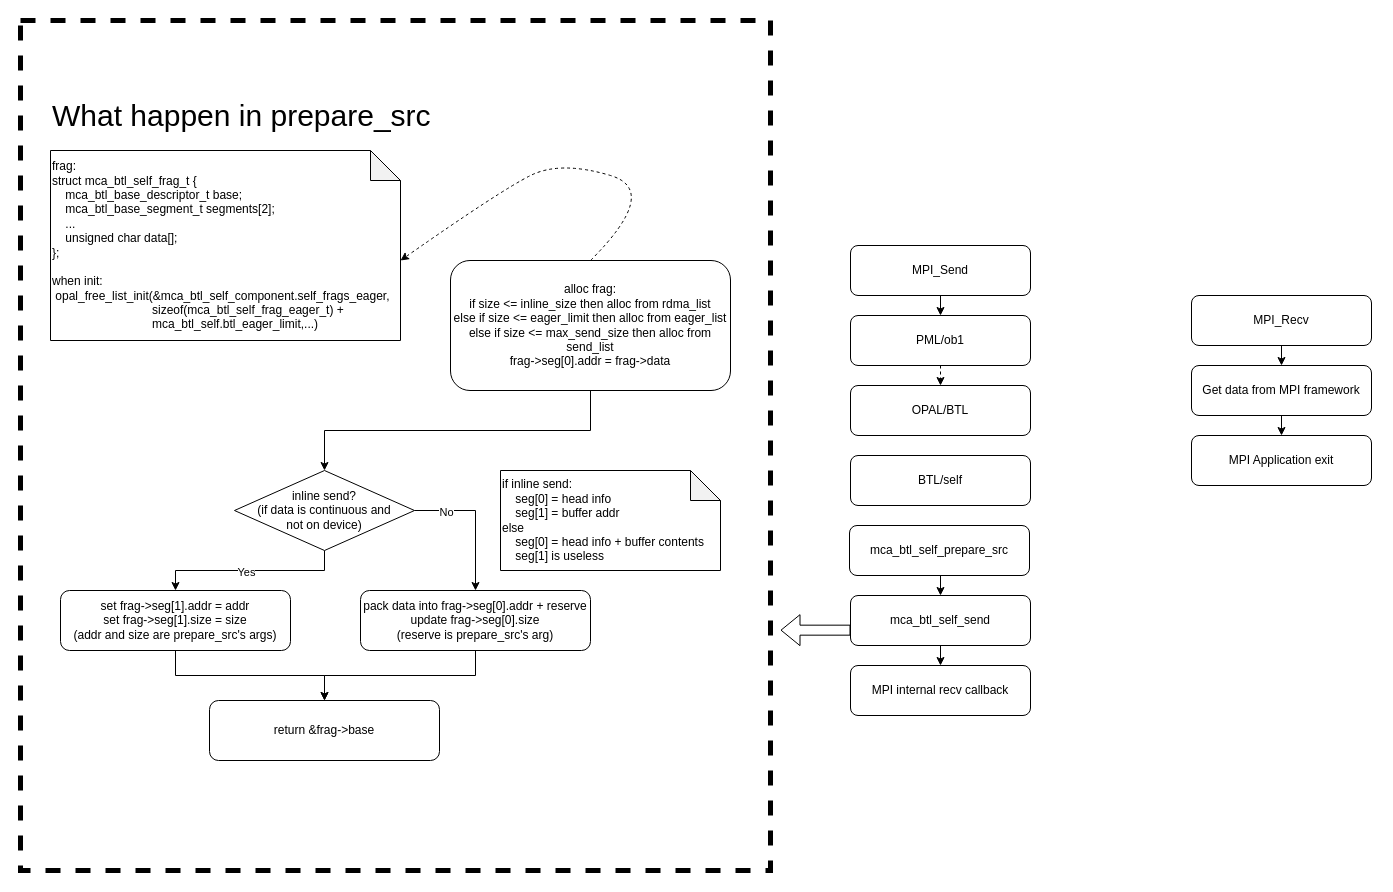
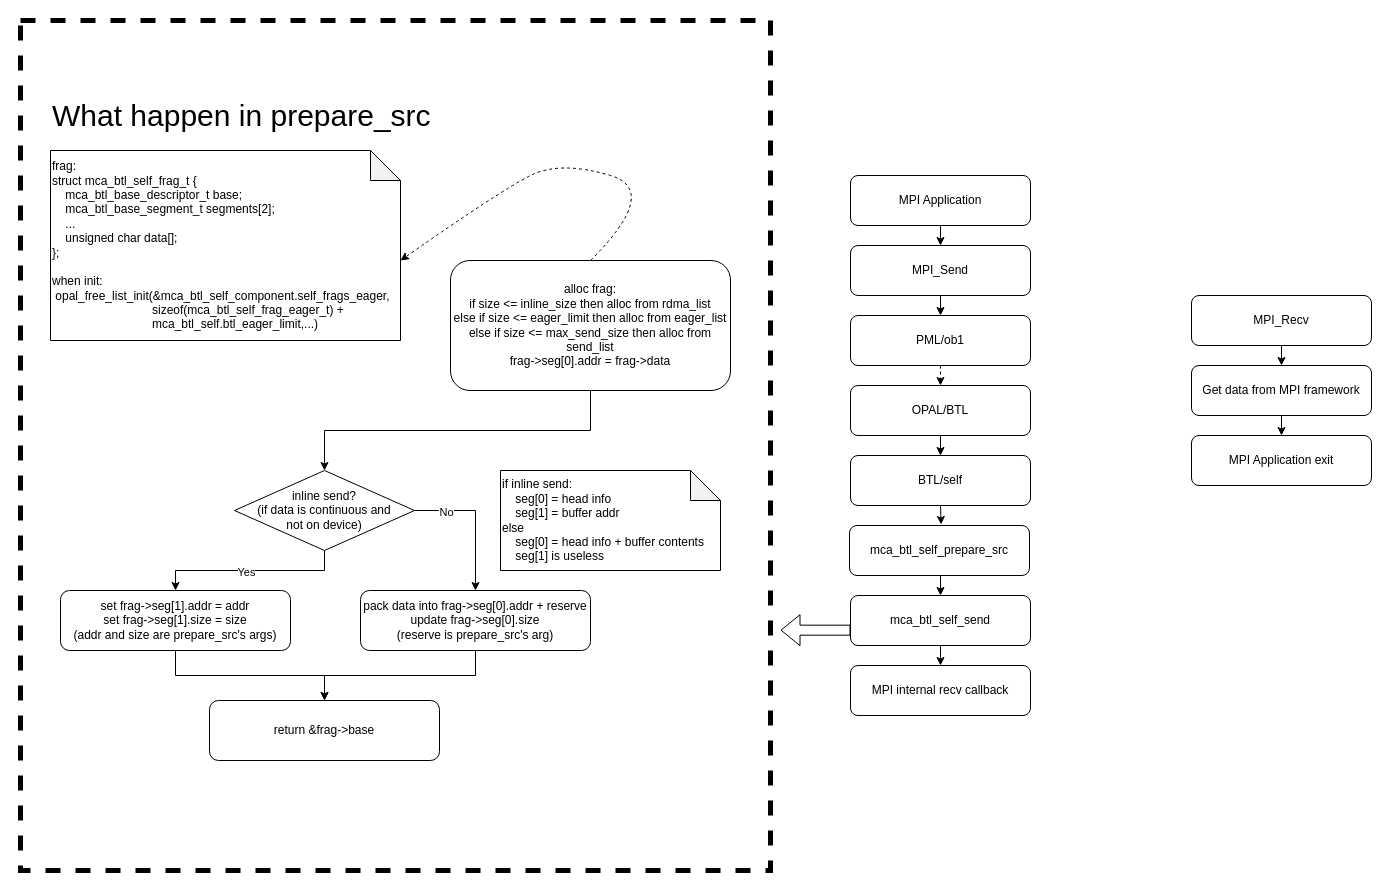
node "MPI Application": added
edge "MPI Application" -> "MPI_Send": added
edge "OPAL/BTL" -> "BTL/self": added
edge "BTL/self" -> "mca_btl_self_prepare_src": added
